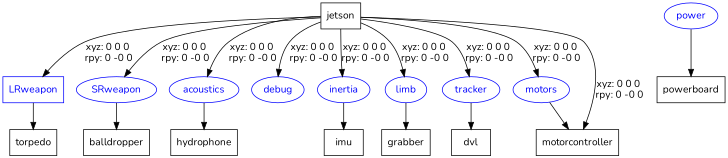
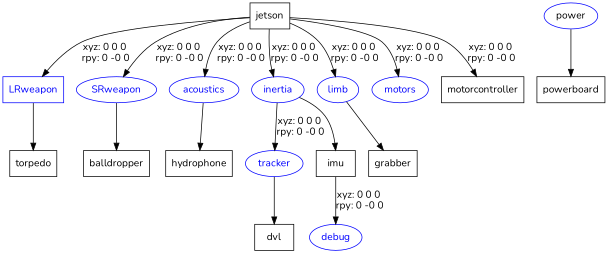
node "power": fontcolor blue -> black
edge "jetson" -> "tracker": now "inertia" -> "tracker"
edge "jetson" -> "debug": now "imu" -> "debug"
edge "motors" -> "motorcontroller": removed
